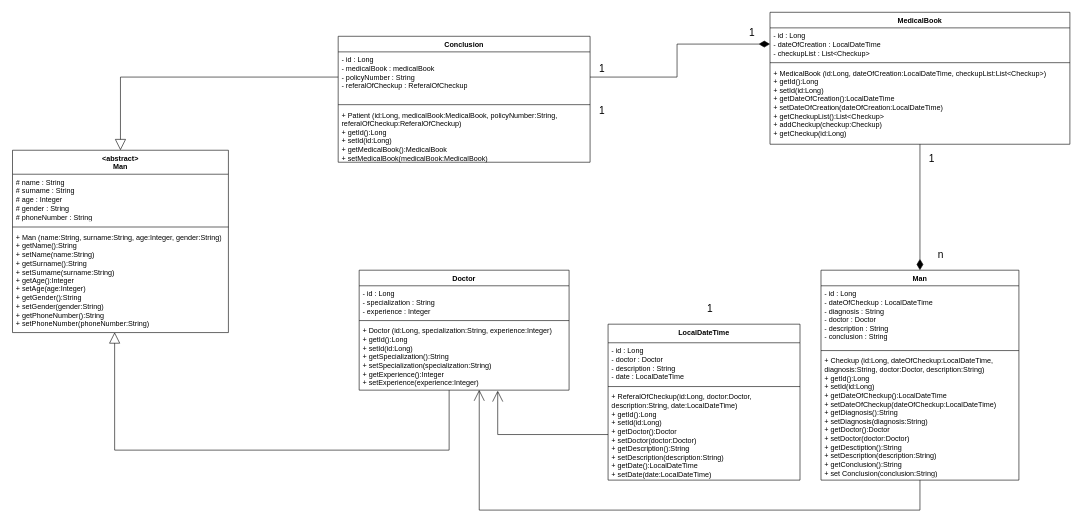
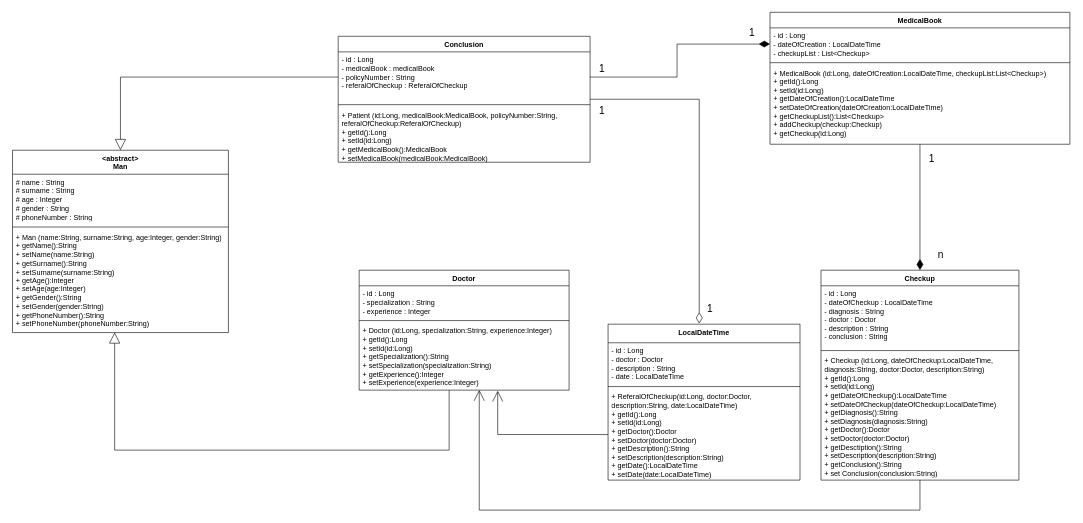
edge "Conclusion" -> "LocalDateTime": added
node "Man": label "Man" -> "Checkup"
